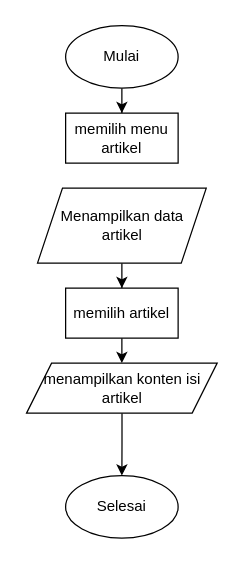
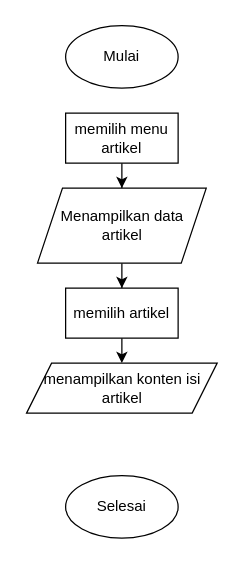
edge "Mulai" -> "memilih menu artikel": removed
edge "memilih menu artikel" -> "Menampilkan data artikel": added
edge "menampilkan konten isi artikel" -> "Selesai": removed
